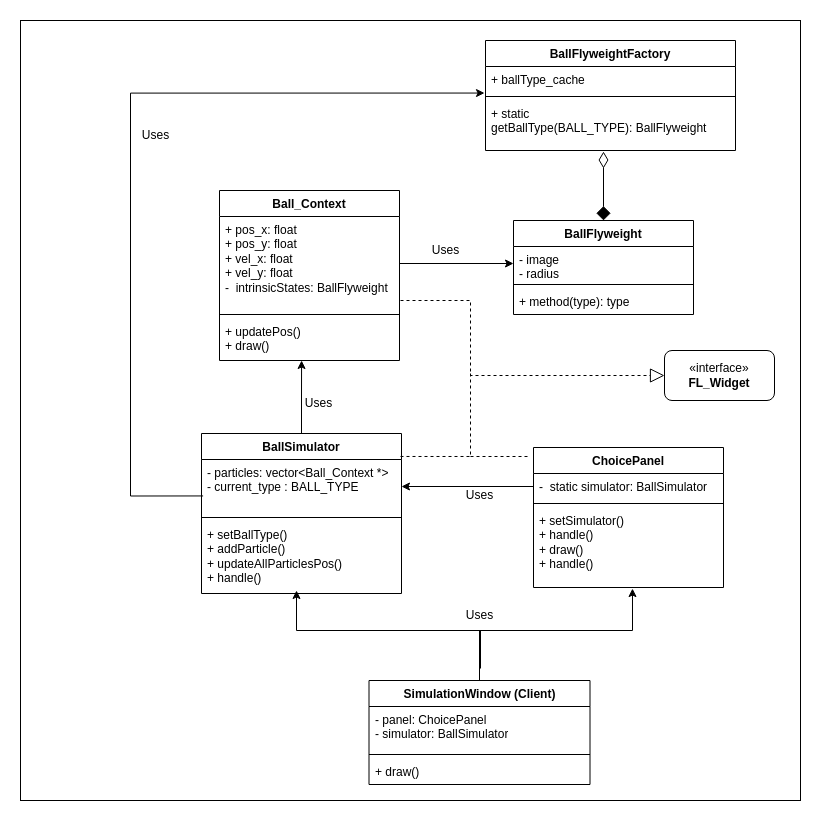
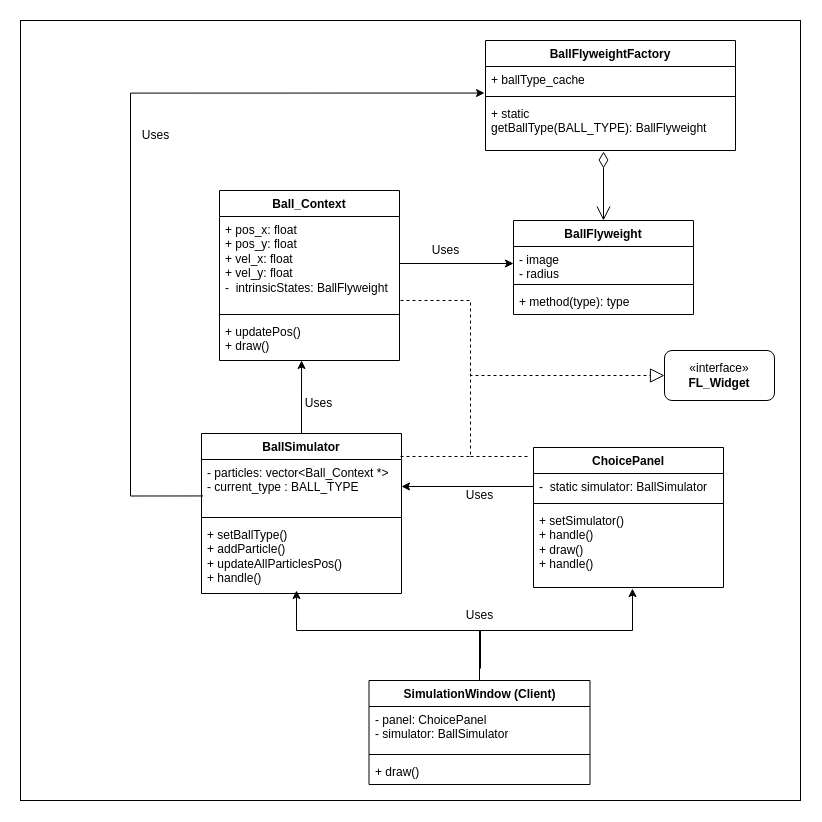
edge "+ static getBallType(BALL_TYPE): BallFlyweight" -- "BallFlyweight": arrowhead diamond -> open
